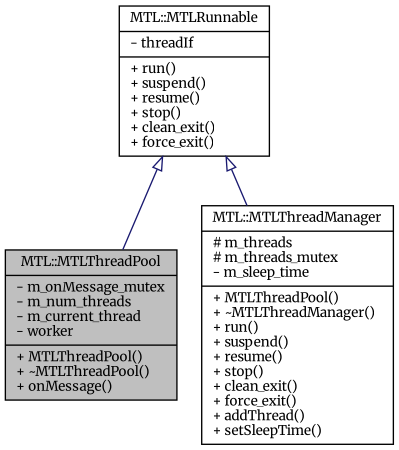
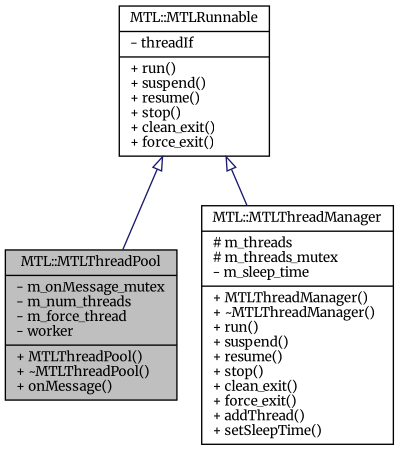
node "MTL::MTLThreadManager": text "+ MTLThreadPool()" -> "+ MTLThreadManager()"
node "MTL::MTLThreadPool": text "- m_current_thread" -> "- m_force_thread"
